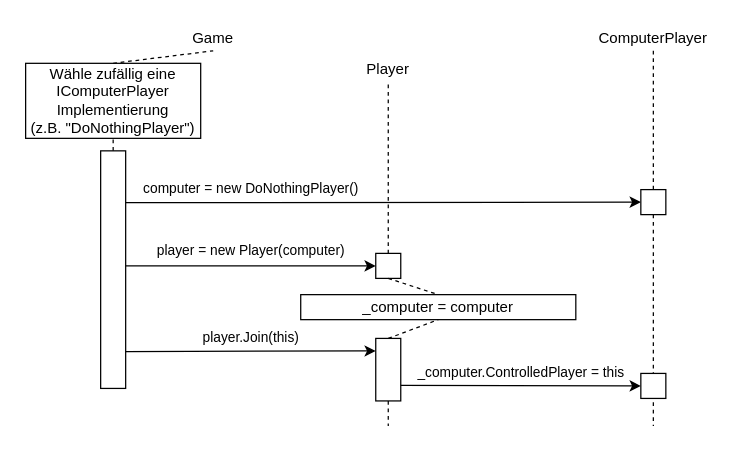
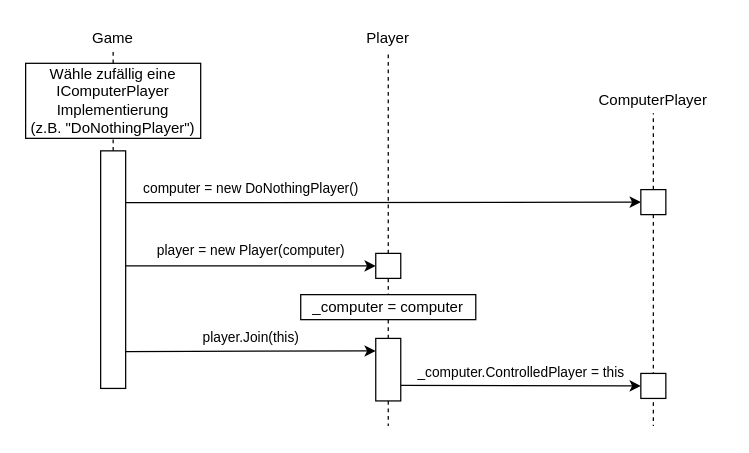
node "Game": moved (213, 38) -> (113, 38)
node "ComputerPlayer": moved (653, 38) -> (653, 101)
node "Player": moved (388, 69) -> (388, 38)
node "_computer = computer": size 275x25 -> 175x25
